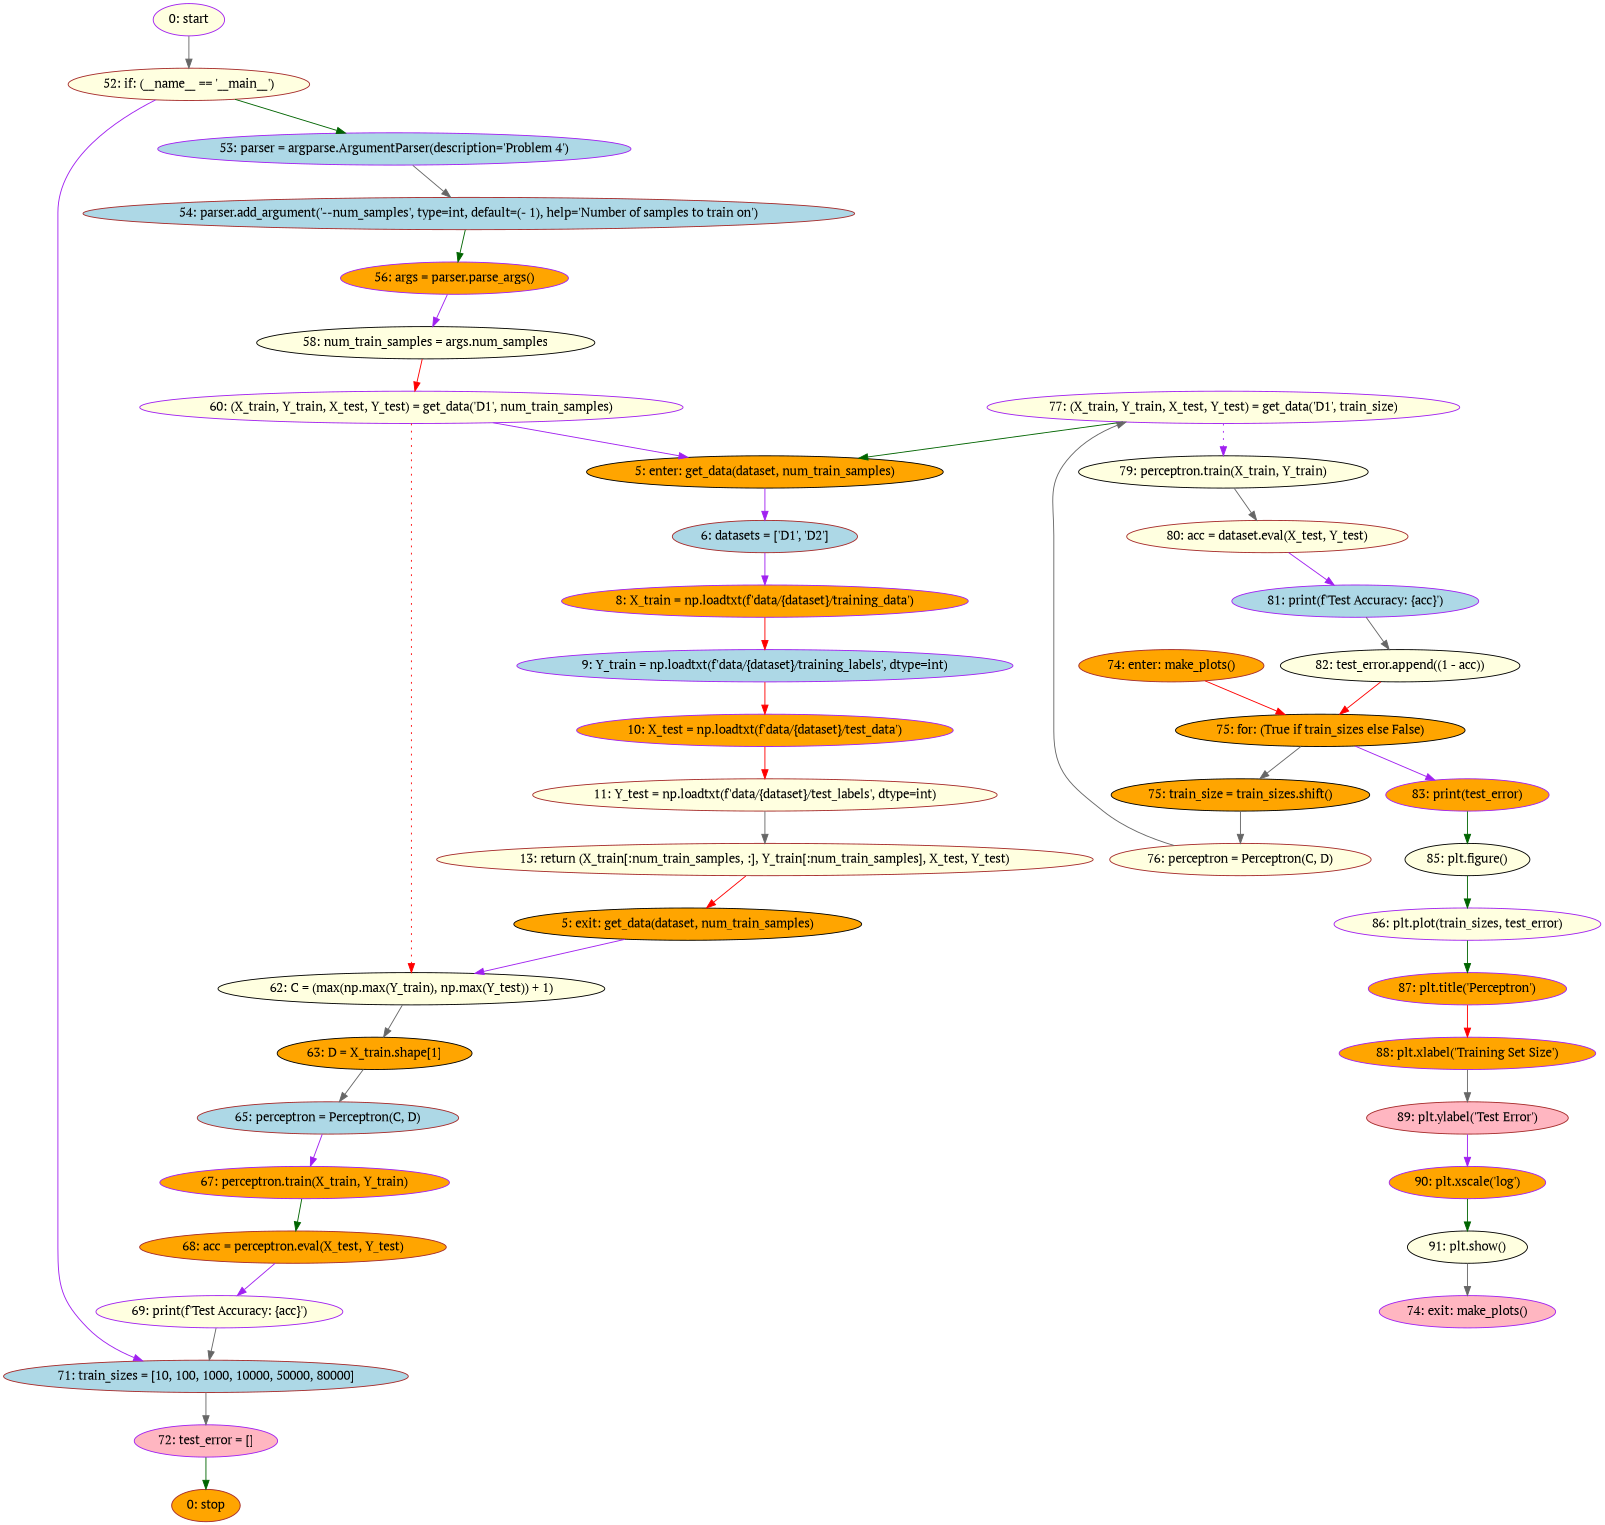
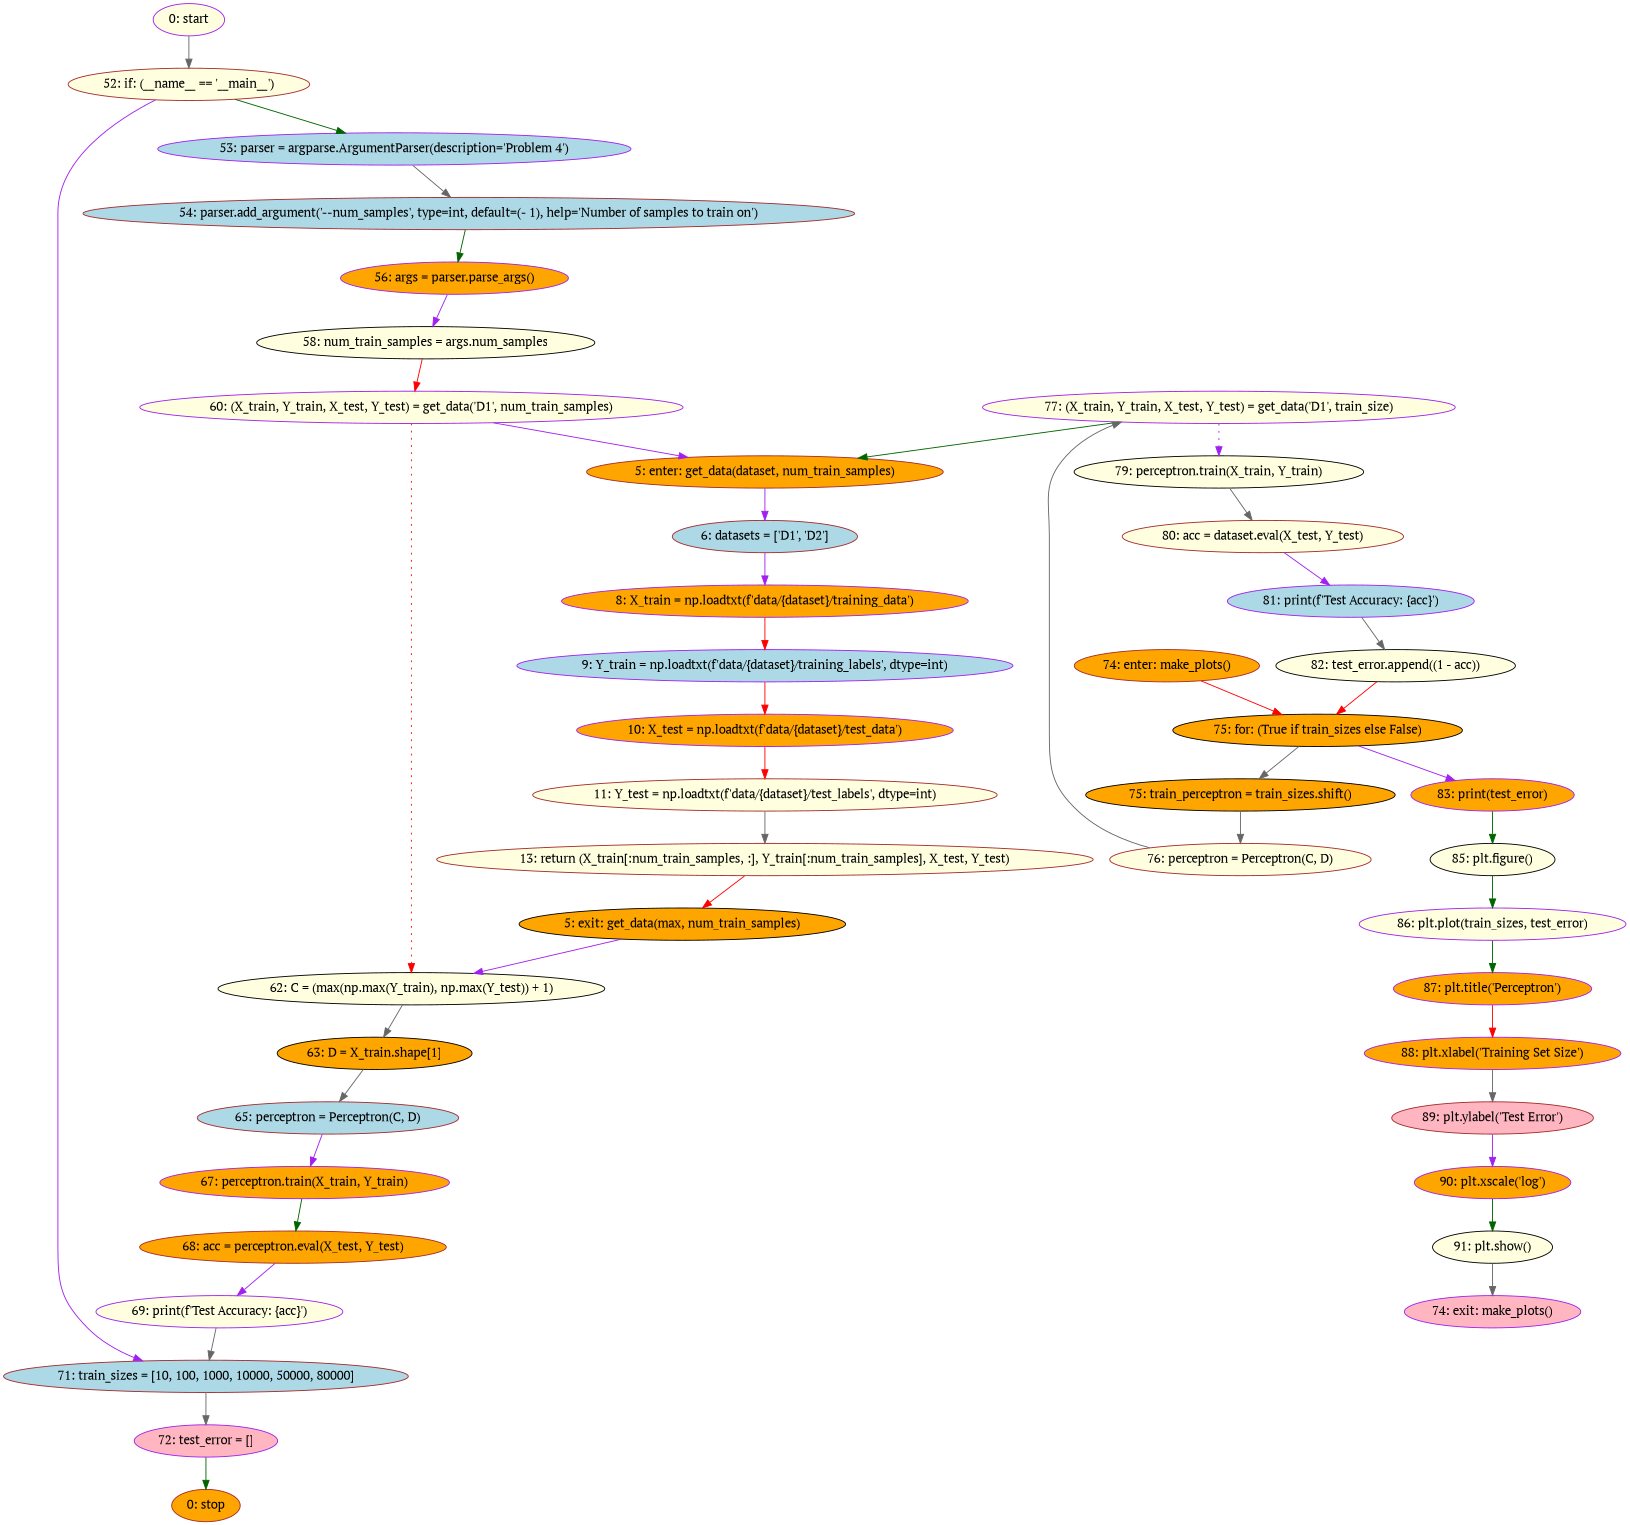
node "5: enter: get_data(dataset, num_train_samples)": color black -> brown
node "75: train_size = train_sizes.shift()": label "75: train_size = train_sizes.shift()" -> "75: train_perceptron = train_sizes.shift()"
node "5: exit: get_data(dataset, num_train_samples)": label "5: exit: get_data(dataset, num_train_samples)" -> "5: exit: get_data(max, num_train_samples)"
